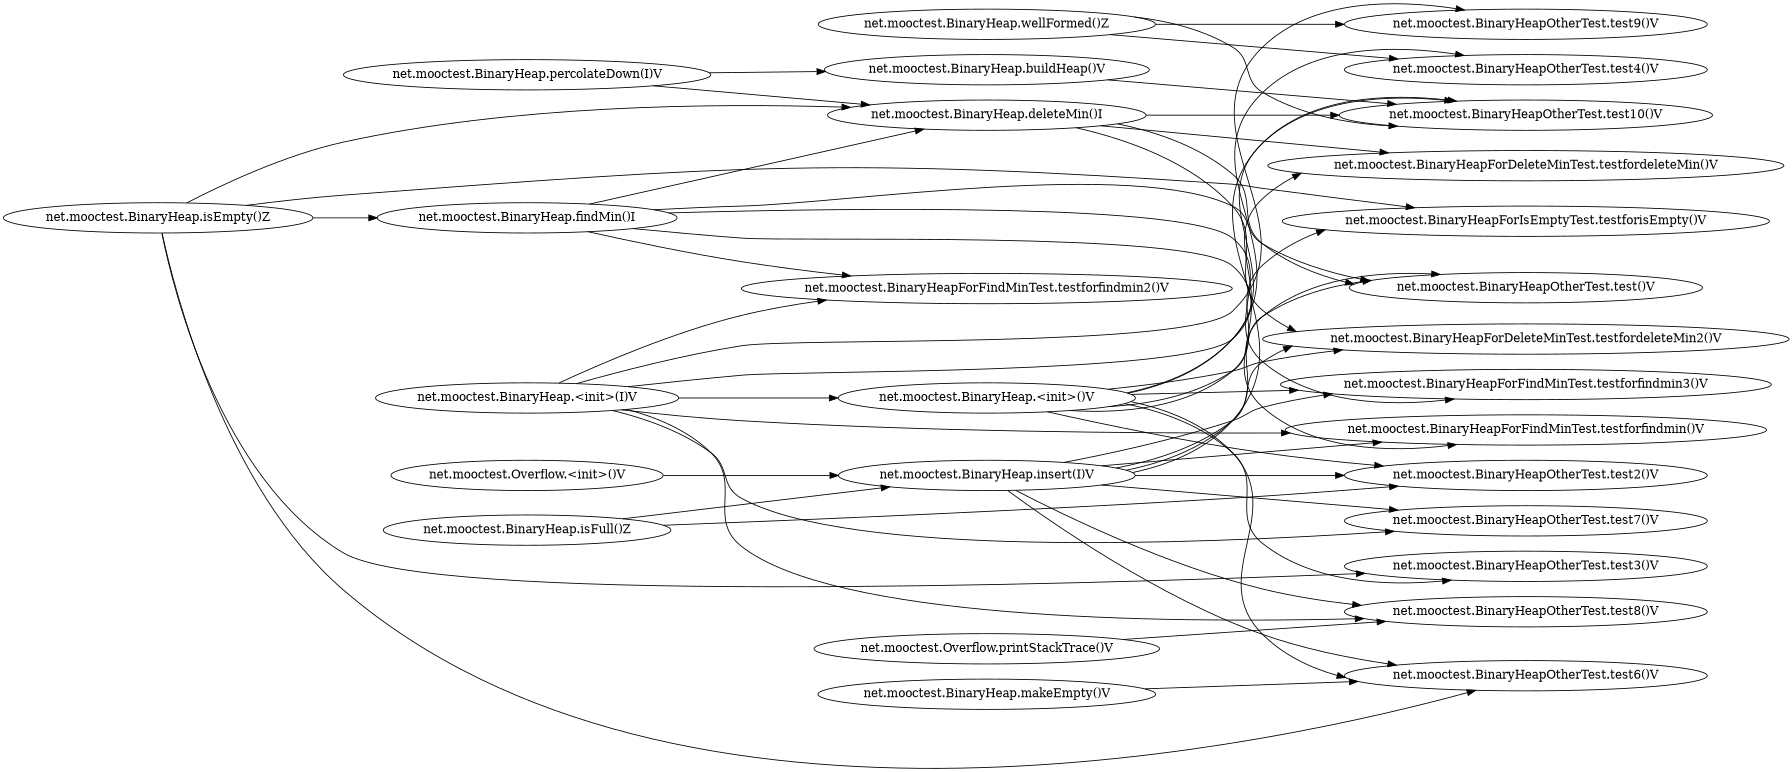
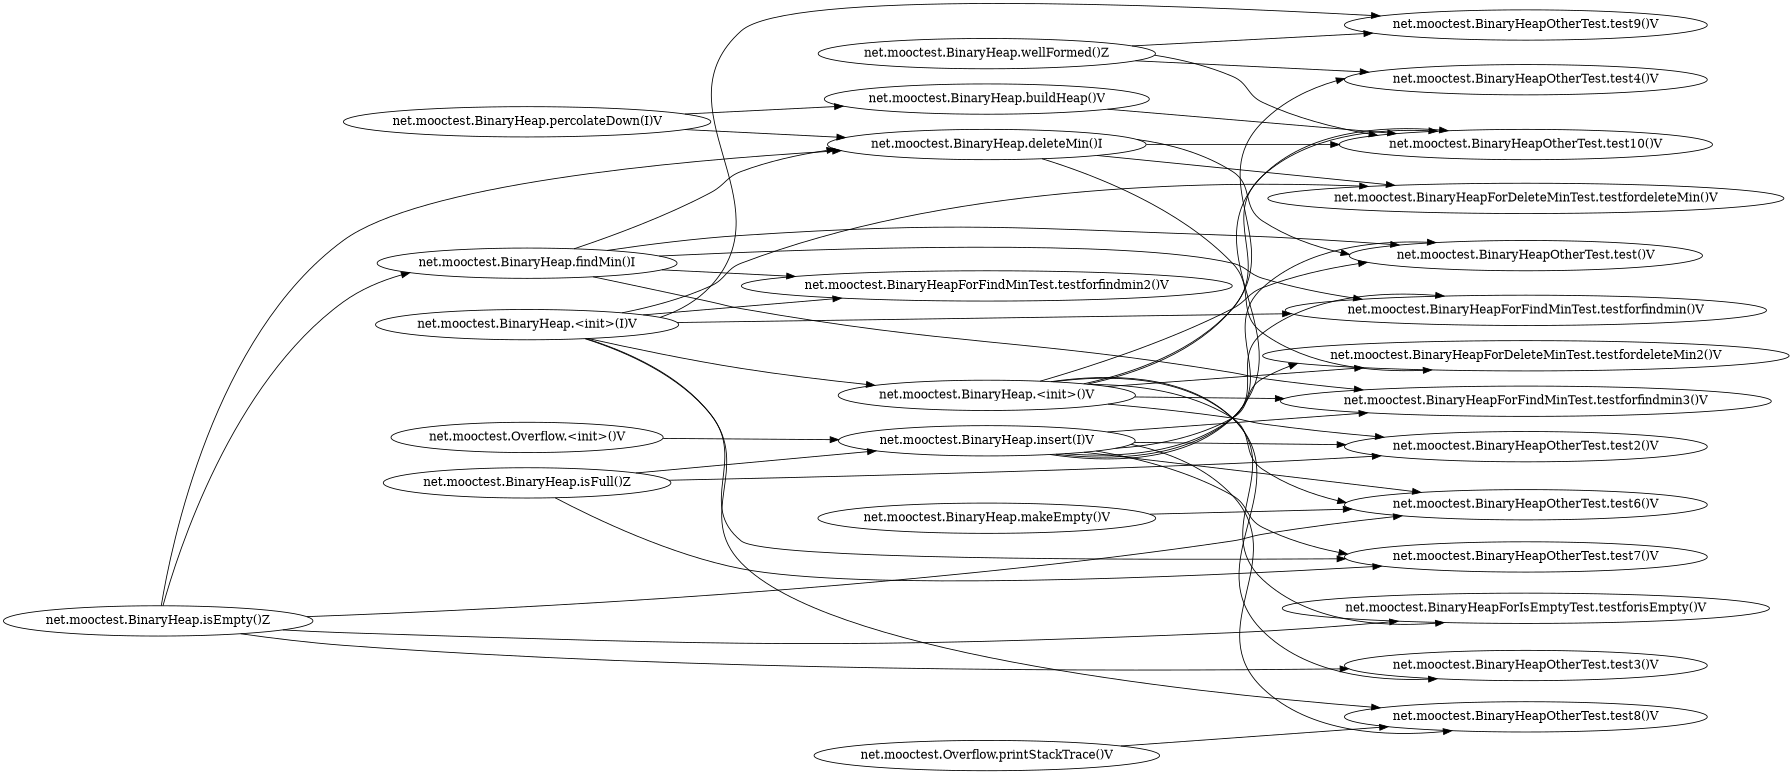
edge "net.mooctest.BinaryHeap.isFull()Z" -> "net.mooctest.BinaryHeapOtherTest.test7()V": added
